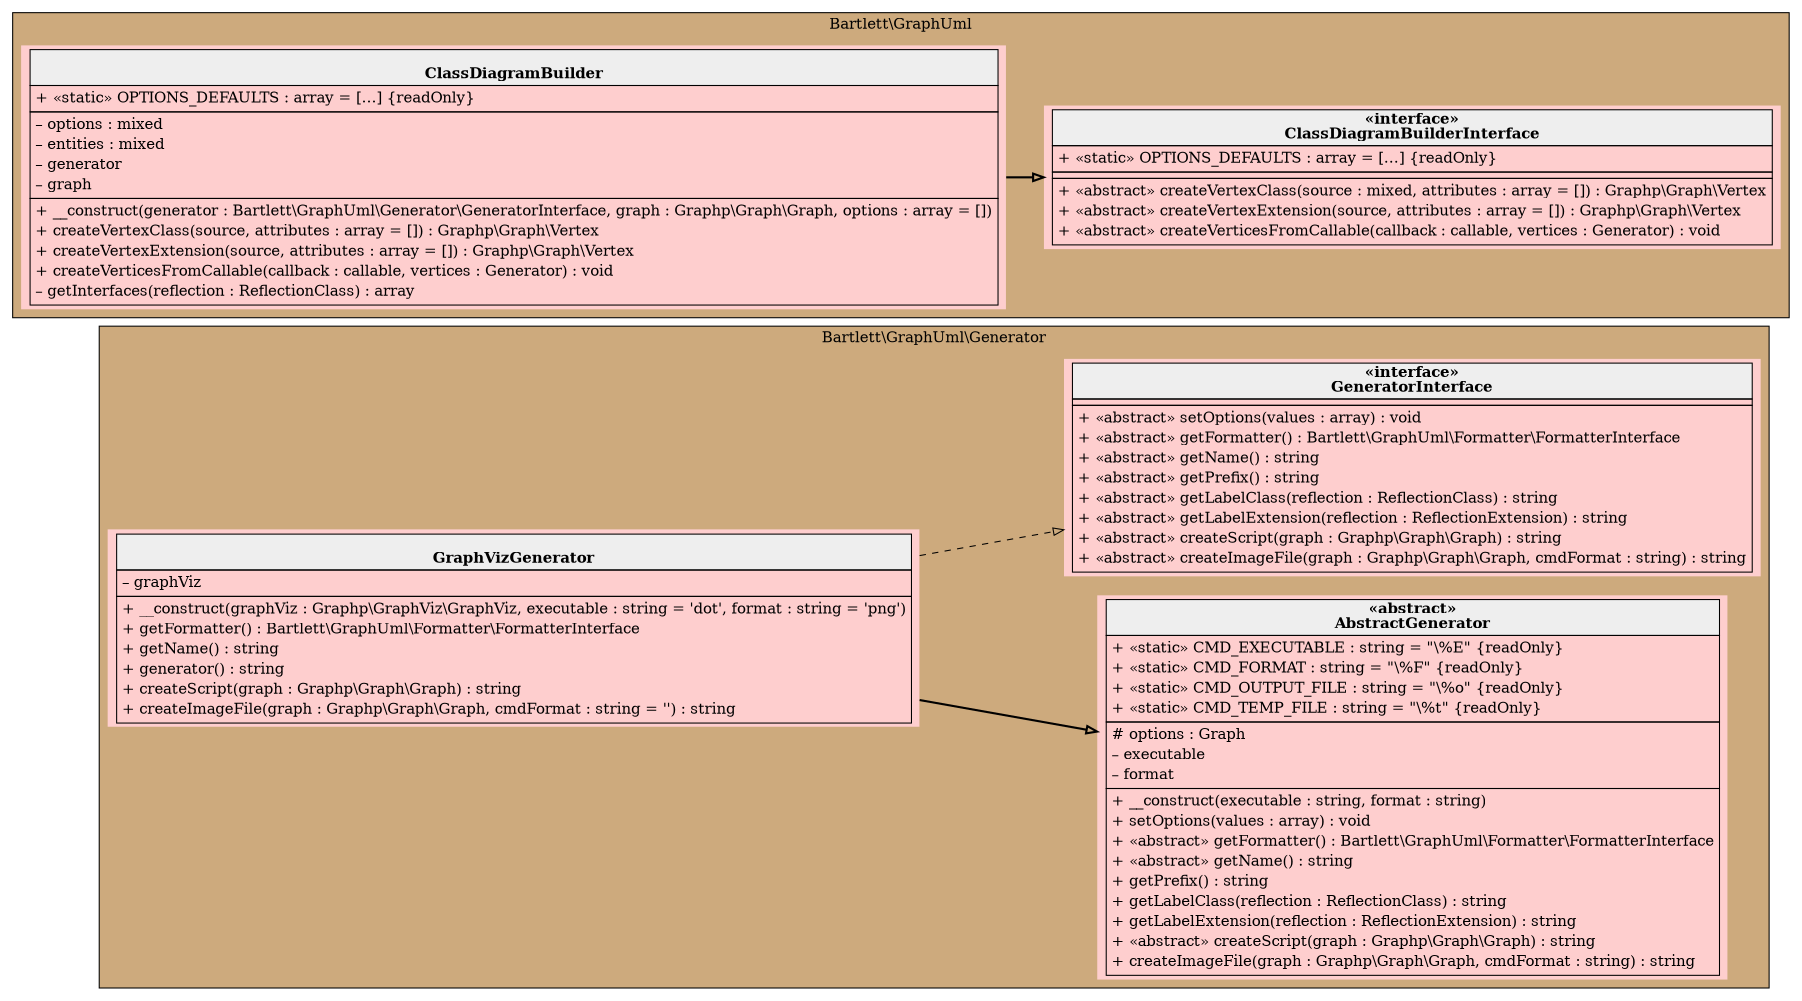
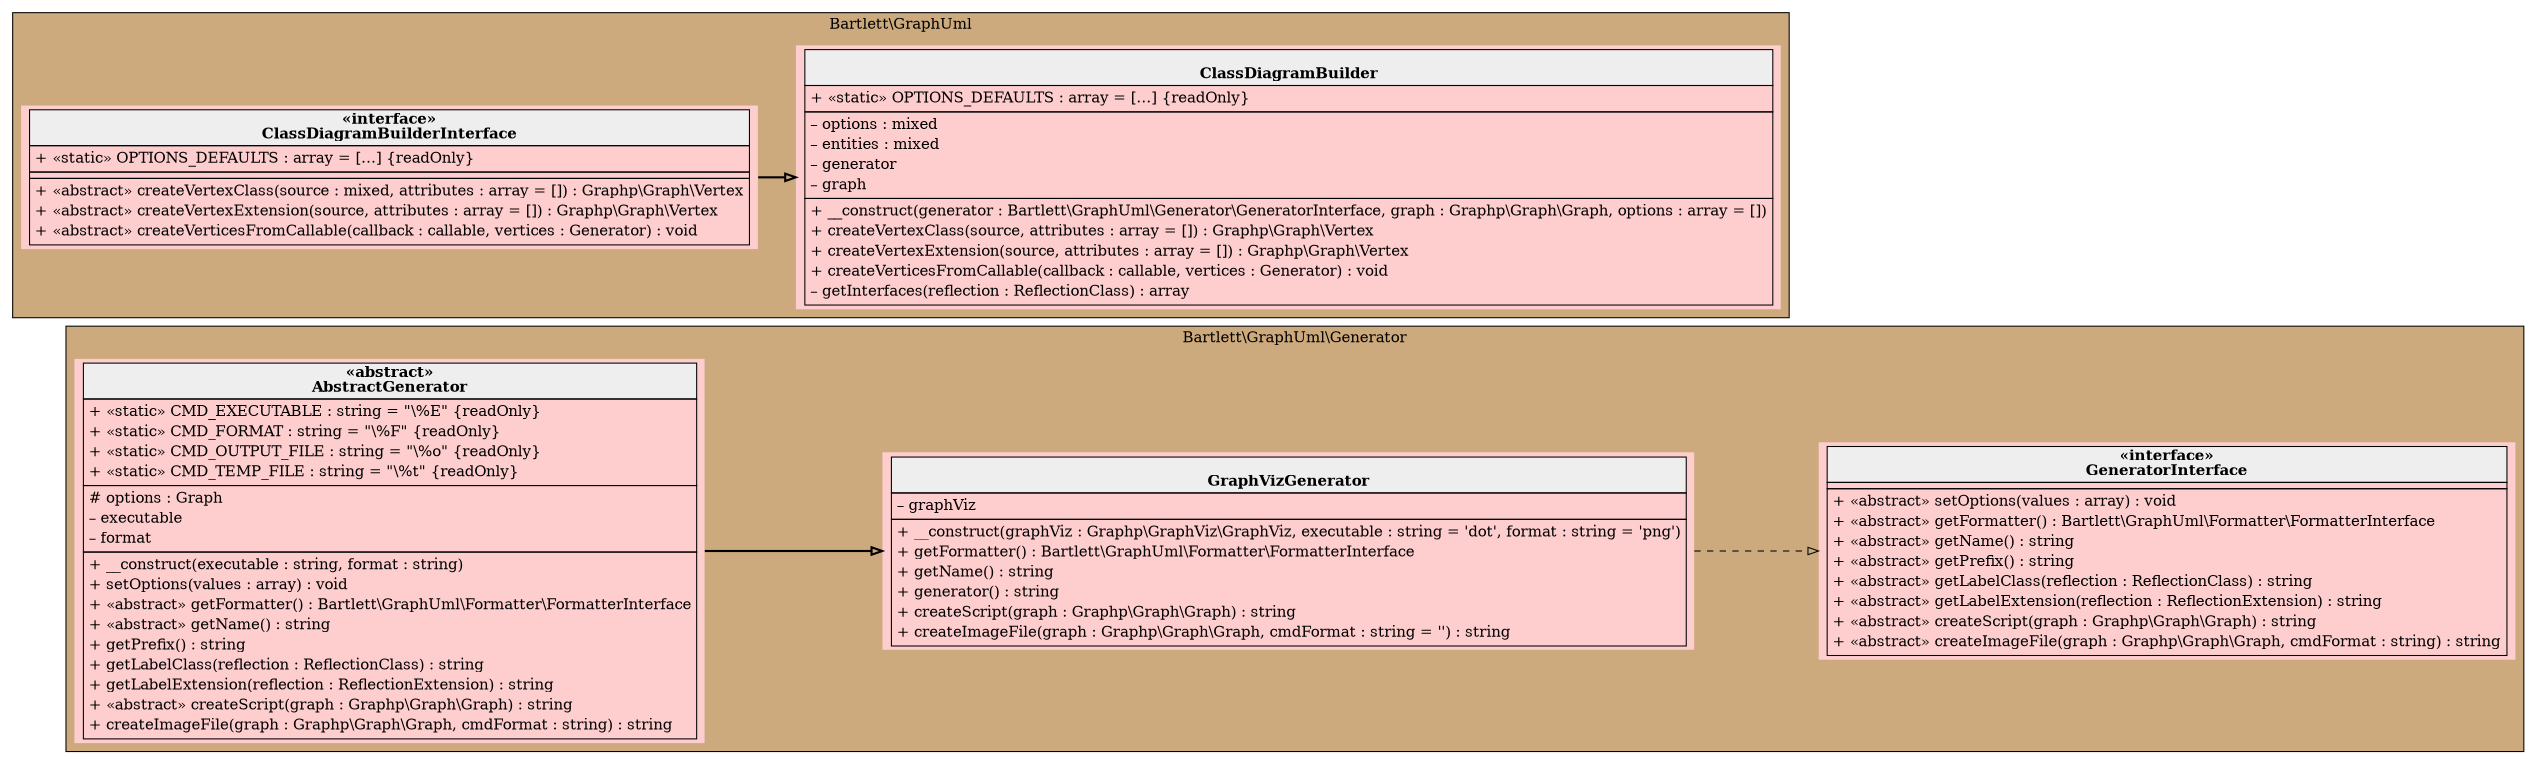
edge "ClassDiagramBuilder" -> "ClassDiagramBuilderInterface": reversed
edge "GraphVizGenerator" -> "AbstractGenerator": reversed
